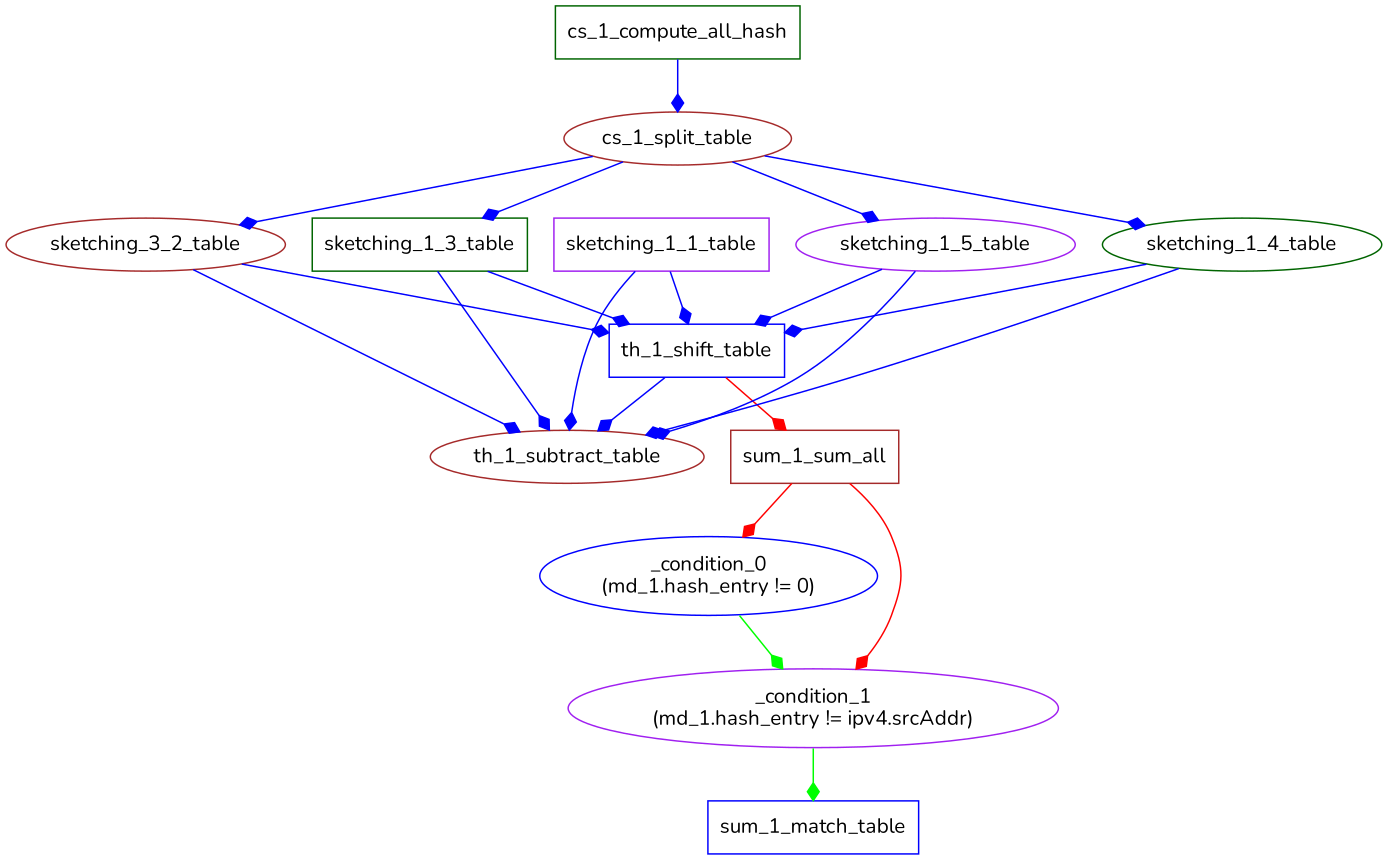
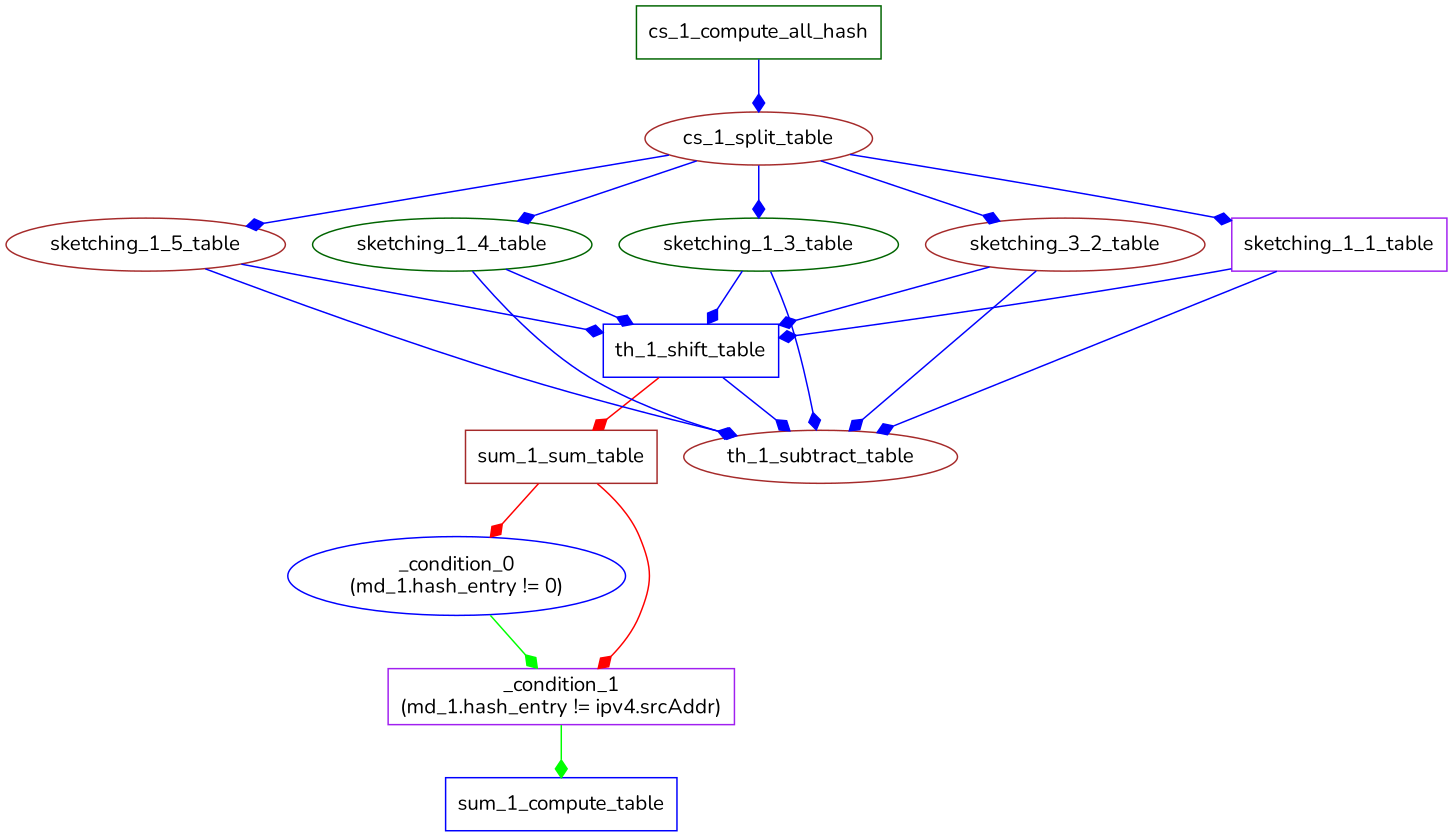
edge "cs_1_split_table" -> "sketching_1_1_table": added
node "sketching_1_3_table": shape box -> ellipse
node "sketching_1_5_table": color purple -> brown
node "sum_1_sum_all": label "sum_1_sum_all" -> "sum_1_sum_table"
node "_condition_1 (md_1.hash_entry != ipv4.srcAddr)": shape ellipse -> box
node "sum_1_match_table": label "sum_1_match_table" -> "sum_1_compute_table"
